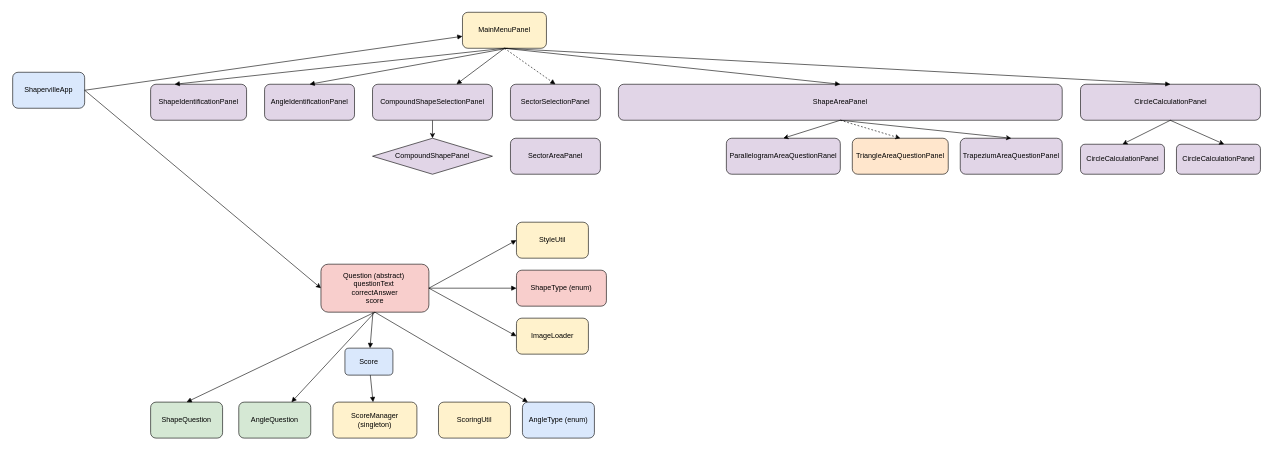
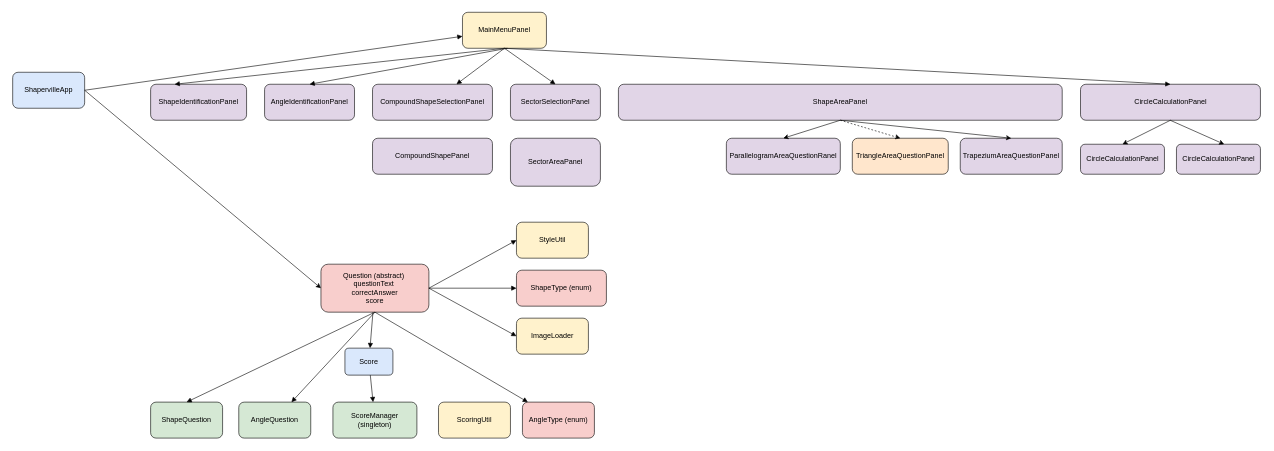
edge "MainMenuPanel" -> "SectorSelectionPanel": style dashed -> solid
edge "MainMenuPanel" -> "ShapeAreaPanel": removed
edge "CompoundShapeSelectionPanel" -> "CompoundShapePanel": removed
node "CompoundShapePanel": shape diamond -> rounded rectangle
node "SectorAreaPanel": size 90x36 -> 90x48
node "ScoreManager (singleton)": fillcolor #fff2cc -> #d5e8d4
node "AngleType (enum)": fillcolor #dae8fc -> #f8cecc
